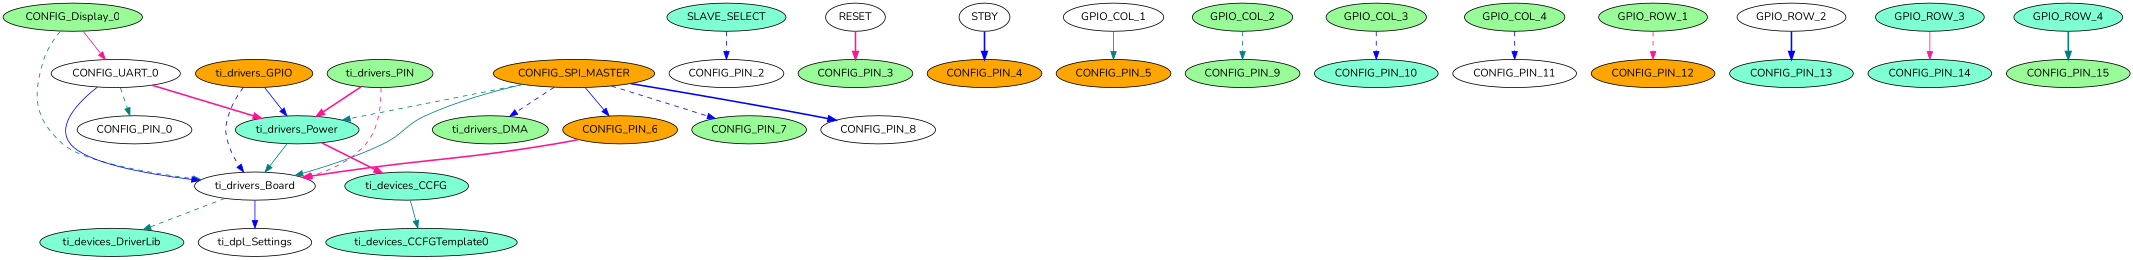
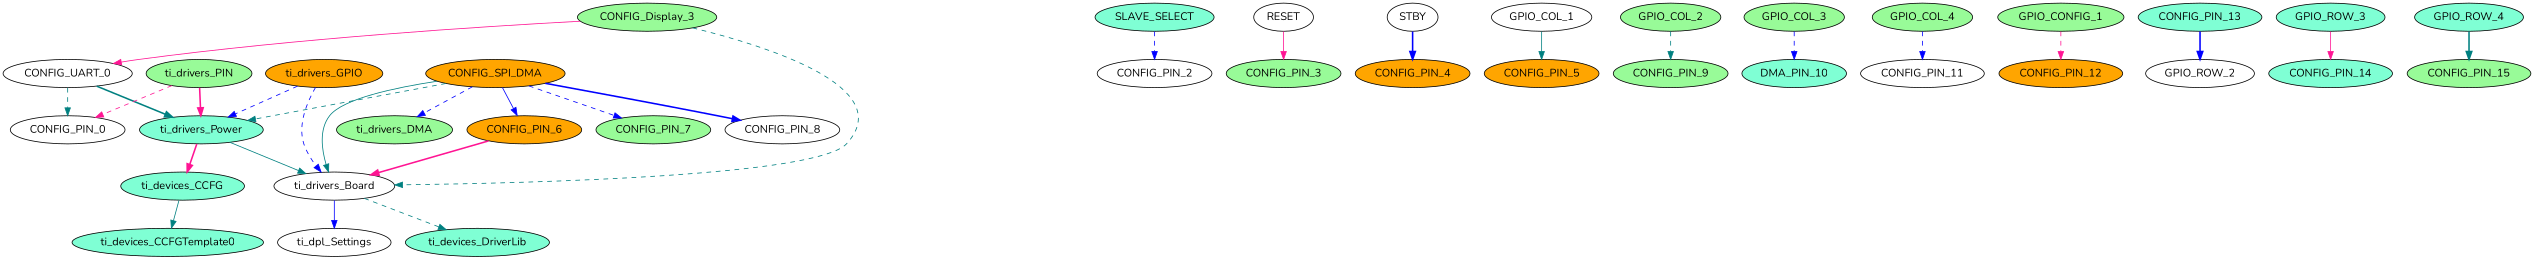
node "CONFIG_Display_0": label "CONFIG_Display_0" -> "CONFIG_Display_3"
node "GPIO_ROW_1": label "GPIO_ROW_1" -> "GPIO_CONFIG_1"
edge "RESET" -> "CONFIG_PIN_3": style bold -> solid
edge "GPIO_ROW_2" -> "CONFIG_PIN_13": reversed
node "CONFIG_SPI_MASTER": label "CONFIG_SPI_MASTER" -> "CONFIG_SPI_DMA"
node "CONFIG_PIN_10": label "CONFIG_PIN_10" -> "DMA_PIN_10"
edge "ti_drivers_GPIO" -> "ti_drivers_Power": style solid -> dashed
edge "CONFIG_UART_0" -> "ti_drivers_Power": color deeppink -> teal
edge "CONFIG_UART_0" -> "ti_drivers_Board": removed
edge "ti_drivers_PIN" -> "ti_drivers_Board": now "ti_drivers_PIN" -> "CONFIG_PIN_0"
